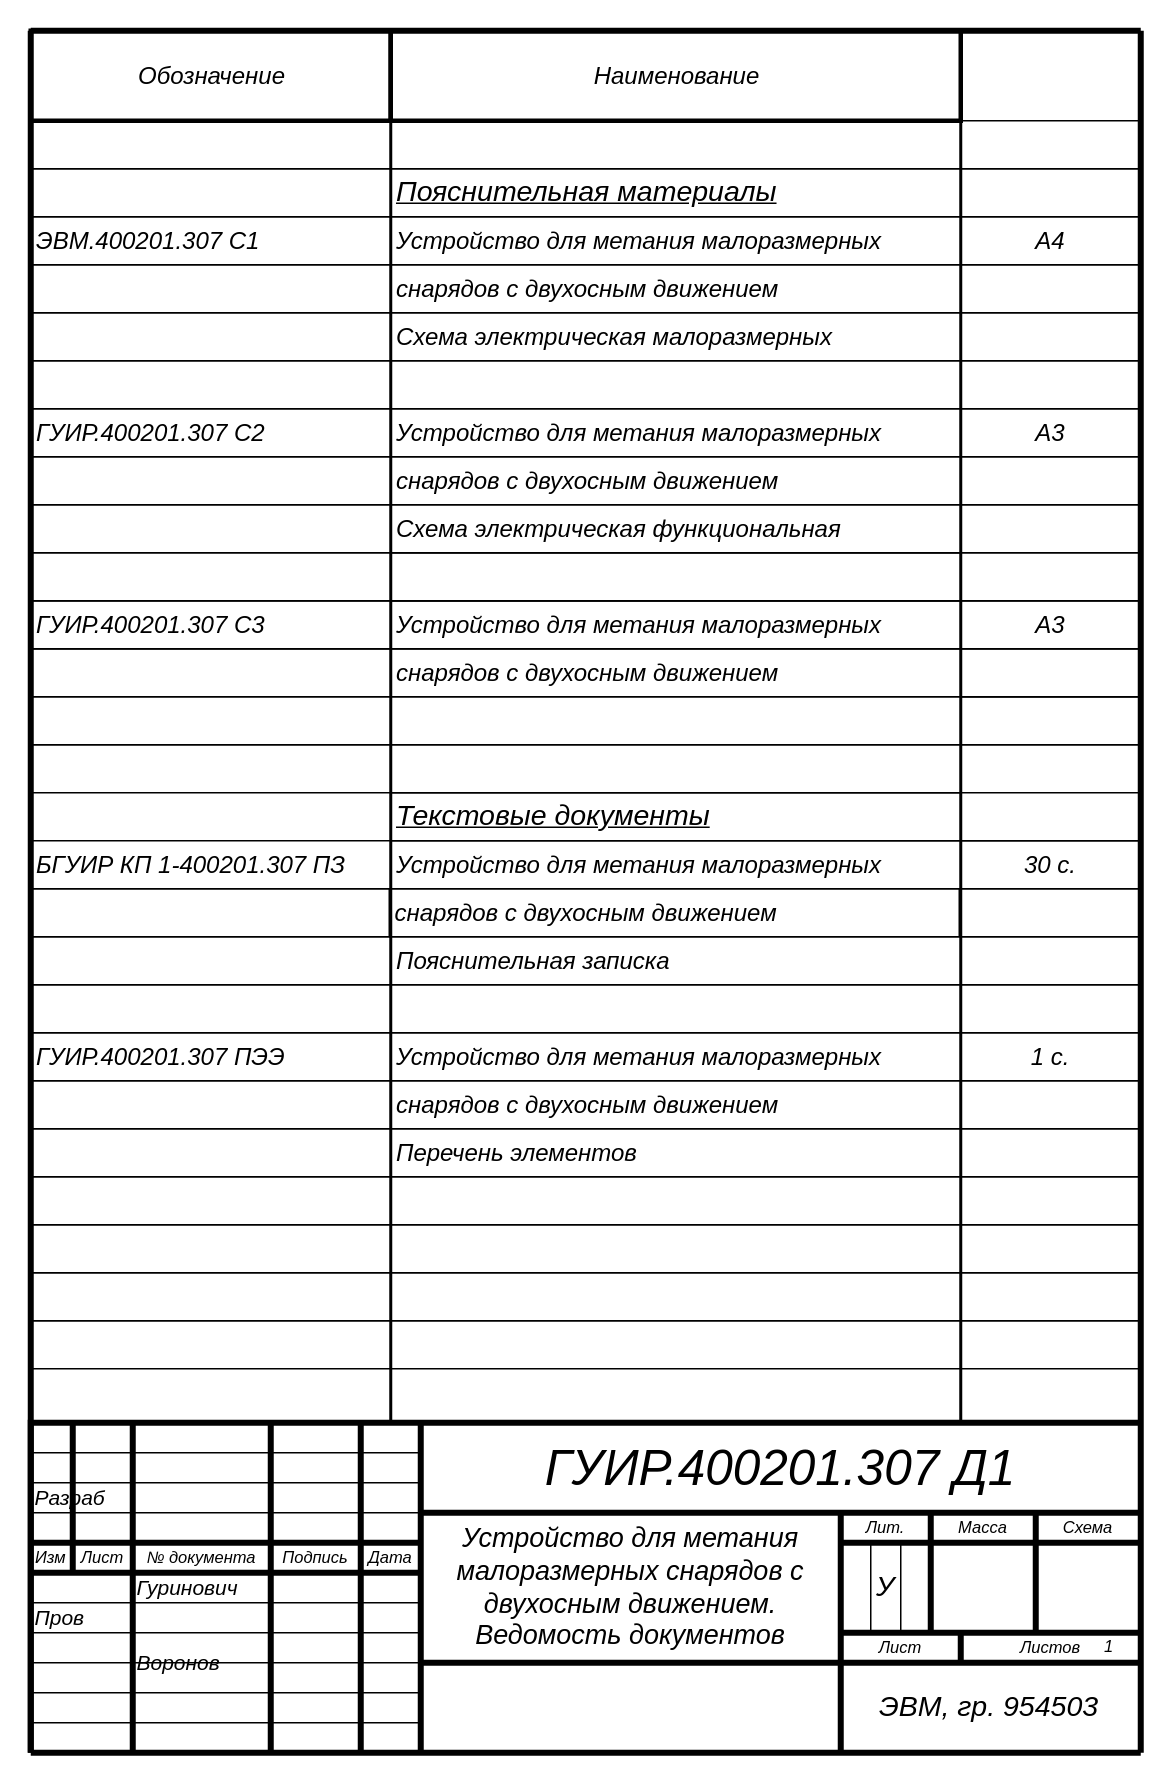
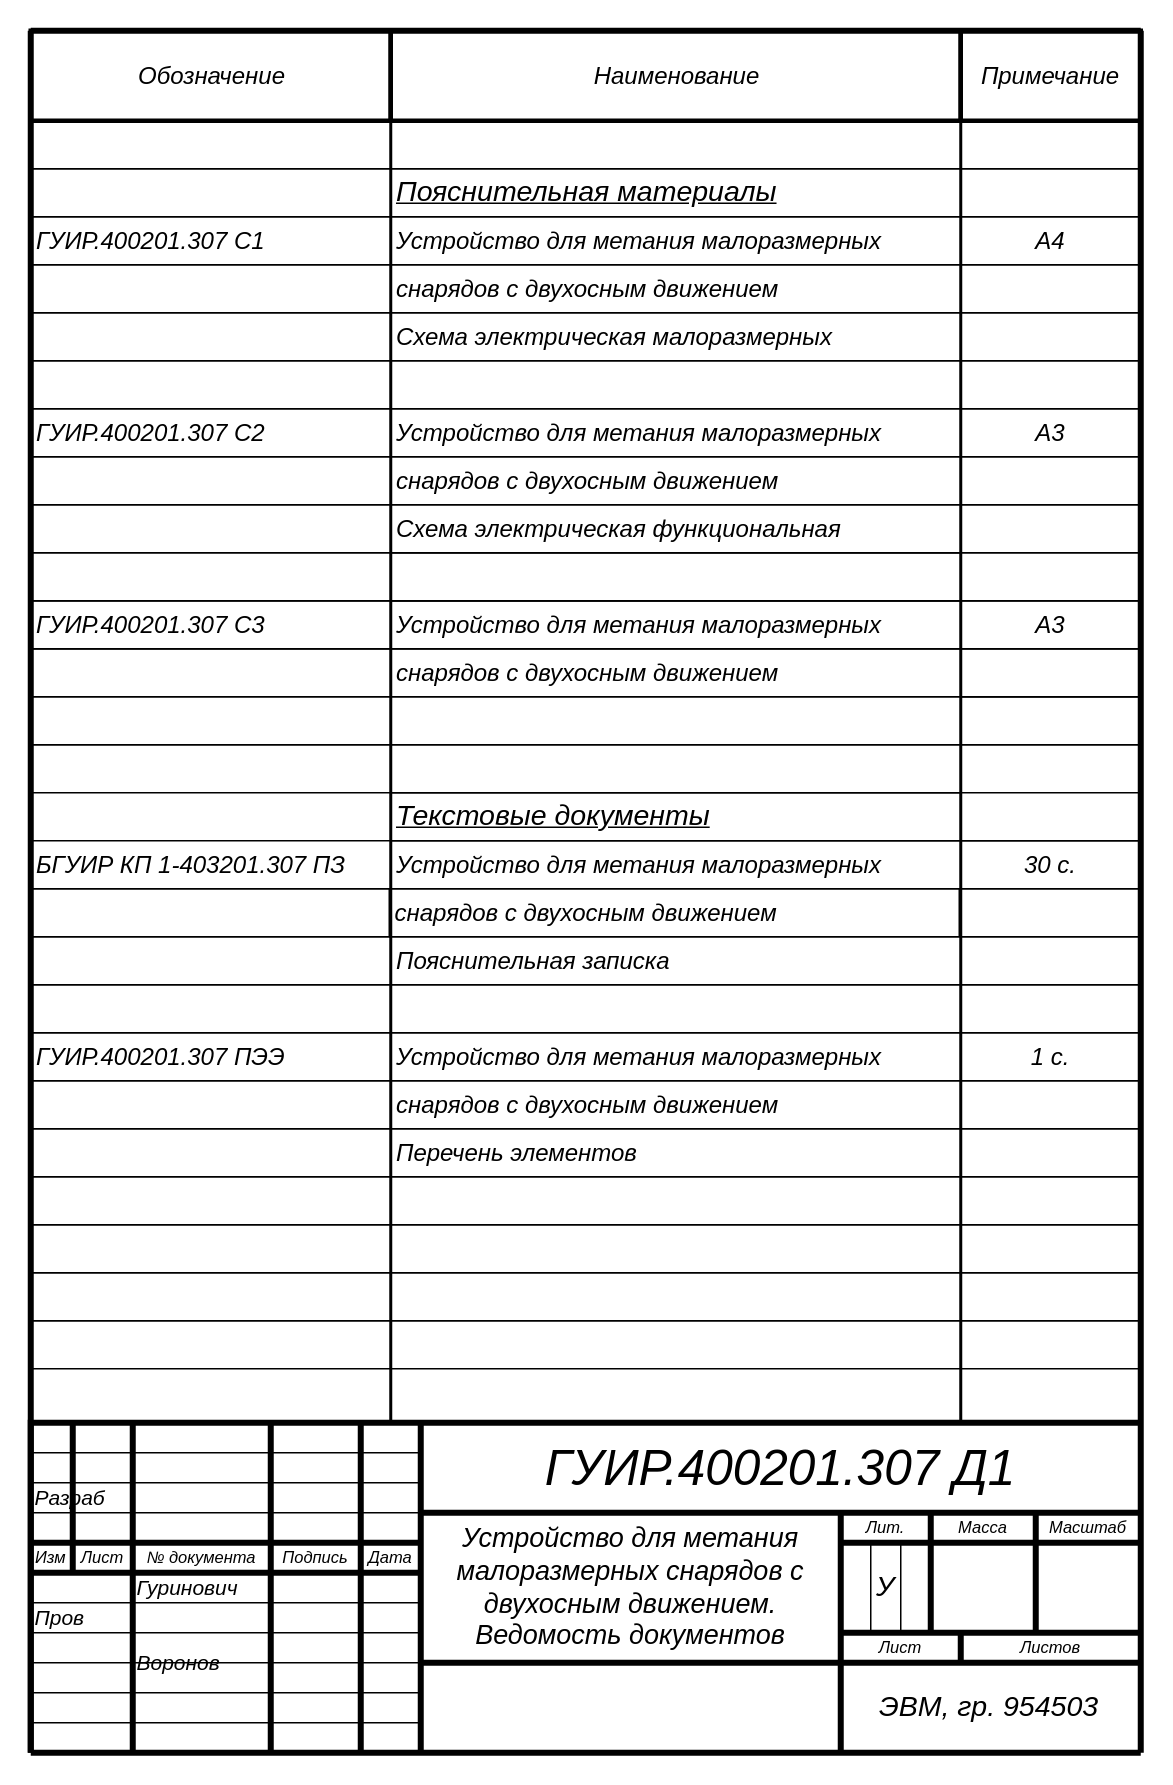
node "Примечание": added
node "ЭВМ.400201.307 С1": label "ЭВМ.400201.307 С1" -> "ГУИР.400201.307 С1"
node "БГУИР КП 1-400201.307 ПЗ": label "БГУИР КП 1-400201.307 ПЗ" -> "БГУИР КП 1-403201.307 ПЗ"
node "Схема": label "Схема" -> "Масштаб"
node "1": removed
